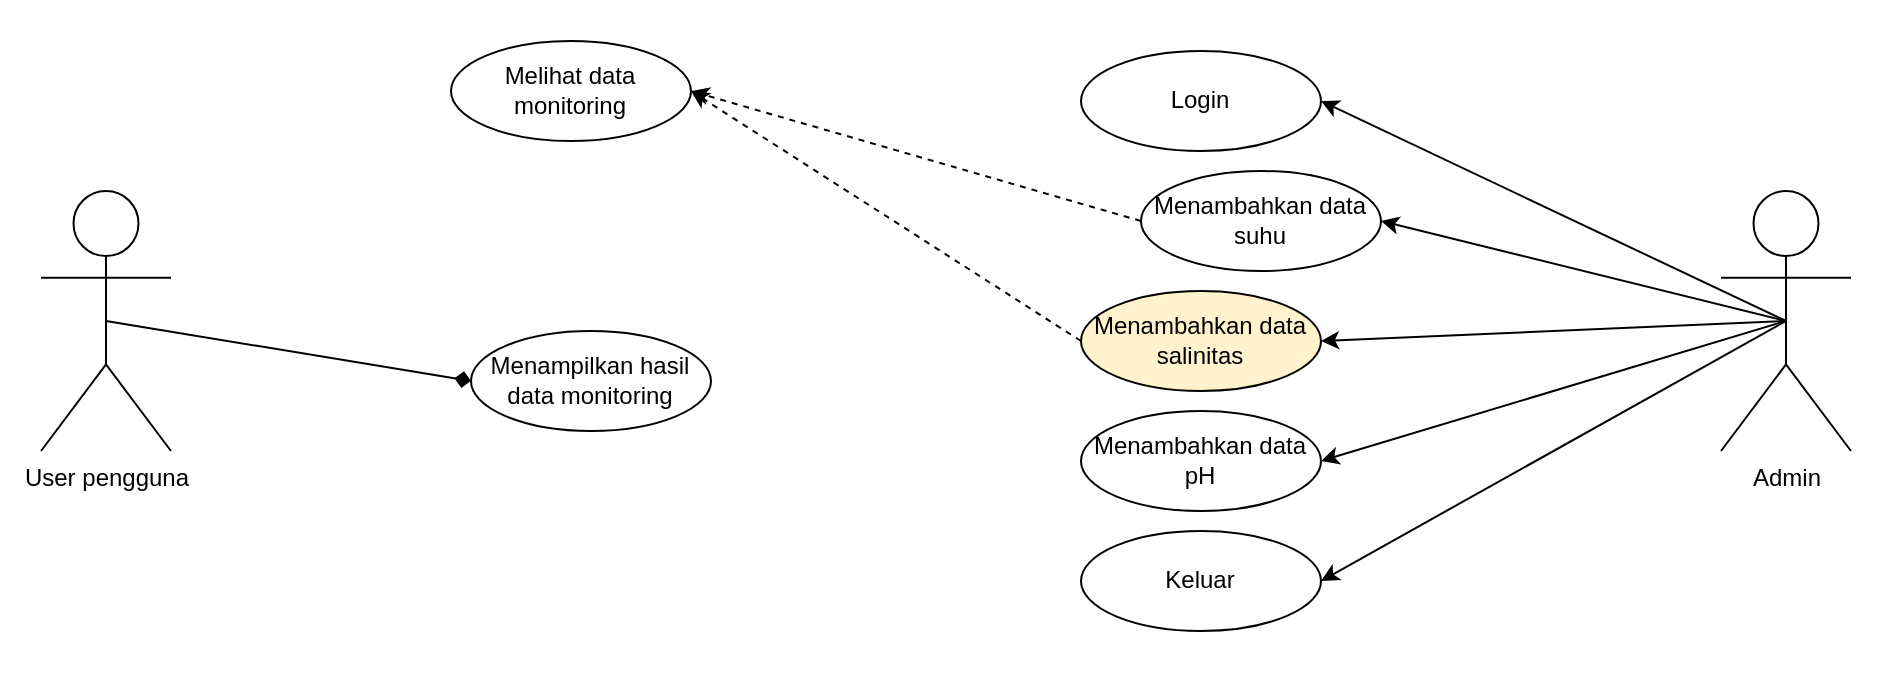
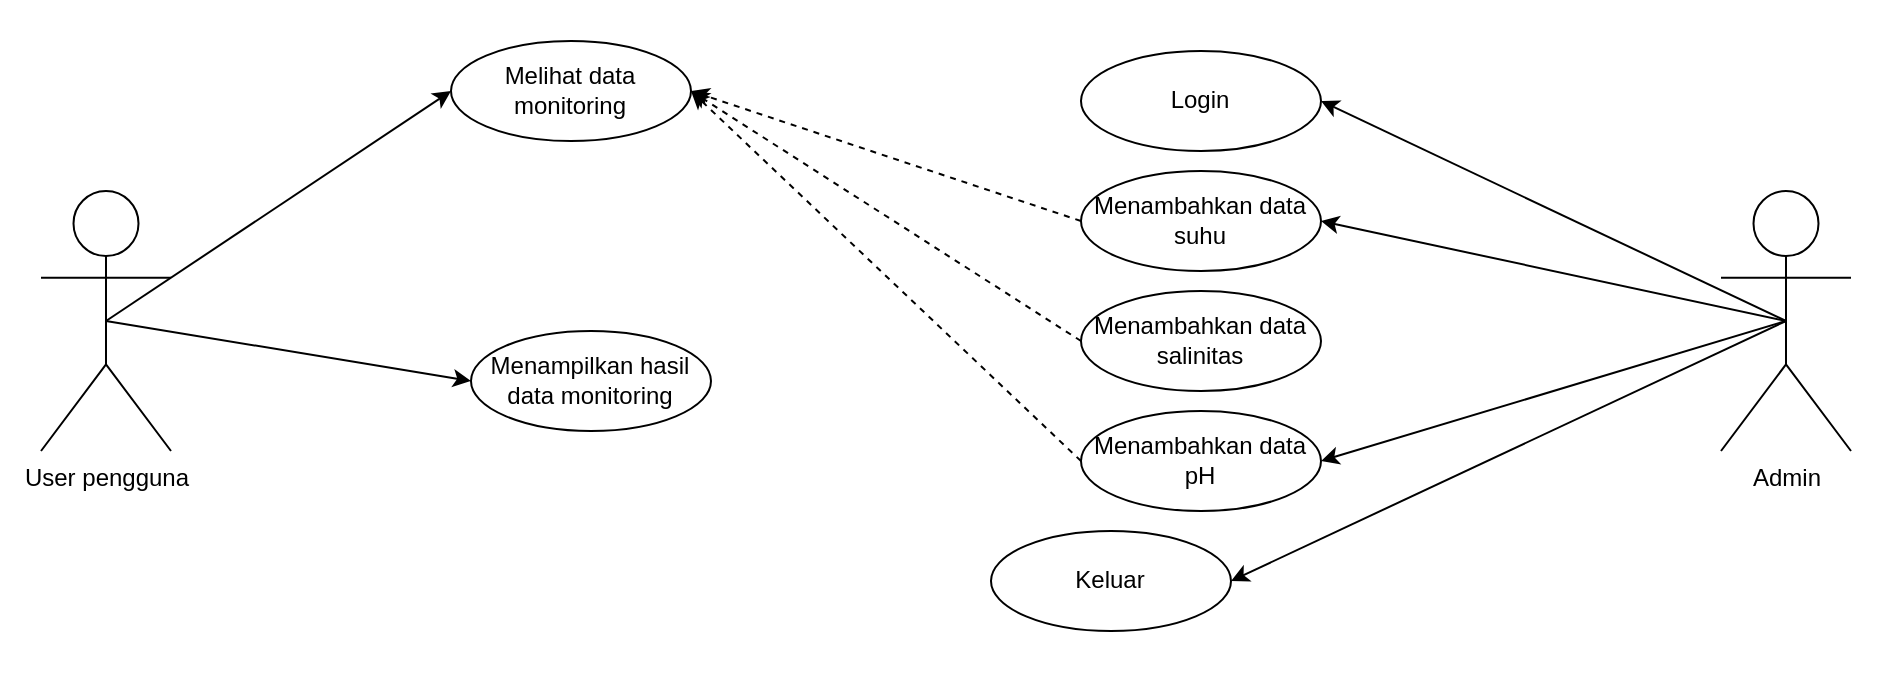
edge "User pengguna" -> "Melihat data monitoring": added
node "Menambahkan data suhu": moved (1261, 221) -> (1201, 221)
edge "Menambahkan data pH" -> "Melihat data monitoring": added
edge "Admin" -> "Menambahkan data salinitas": removed
node "Menambahkan data salinitas": fillcolor #fff2cc -> #ffffff
edge "User pengguna" -> "Menampilkan hasil data monitoring": arrowhead diamond -> classic
node "Keluar": moved (1201, 581) -> (1111, 581)
